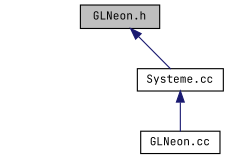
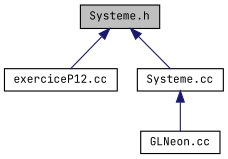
node "GLNeon.h": label "GLNeon.h" -> "Systeme.h"
node "exerciceP12.cc": added
